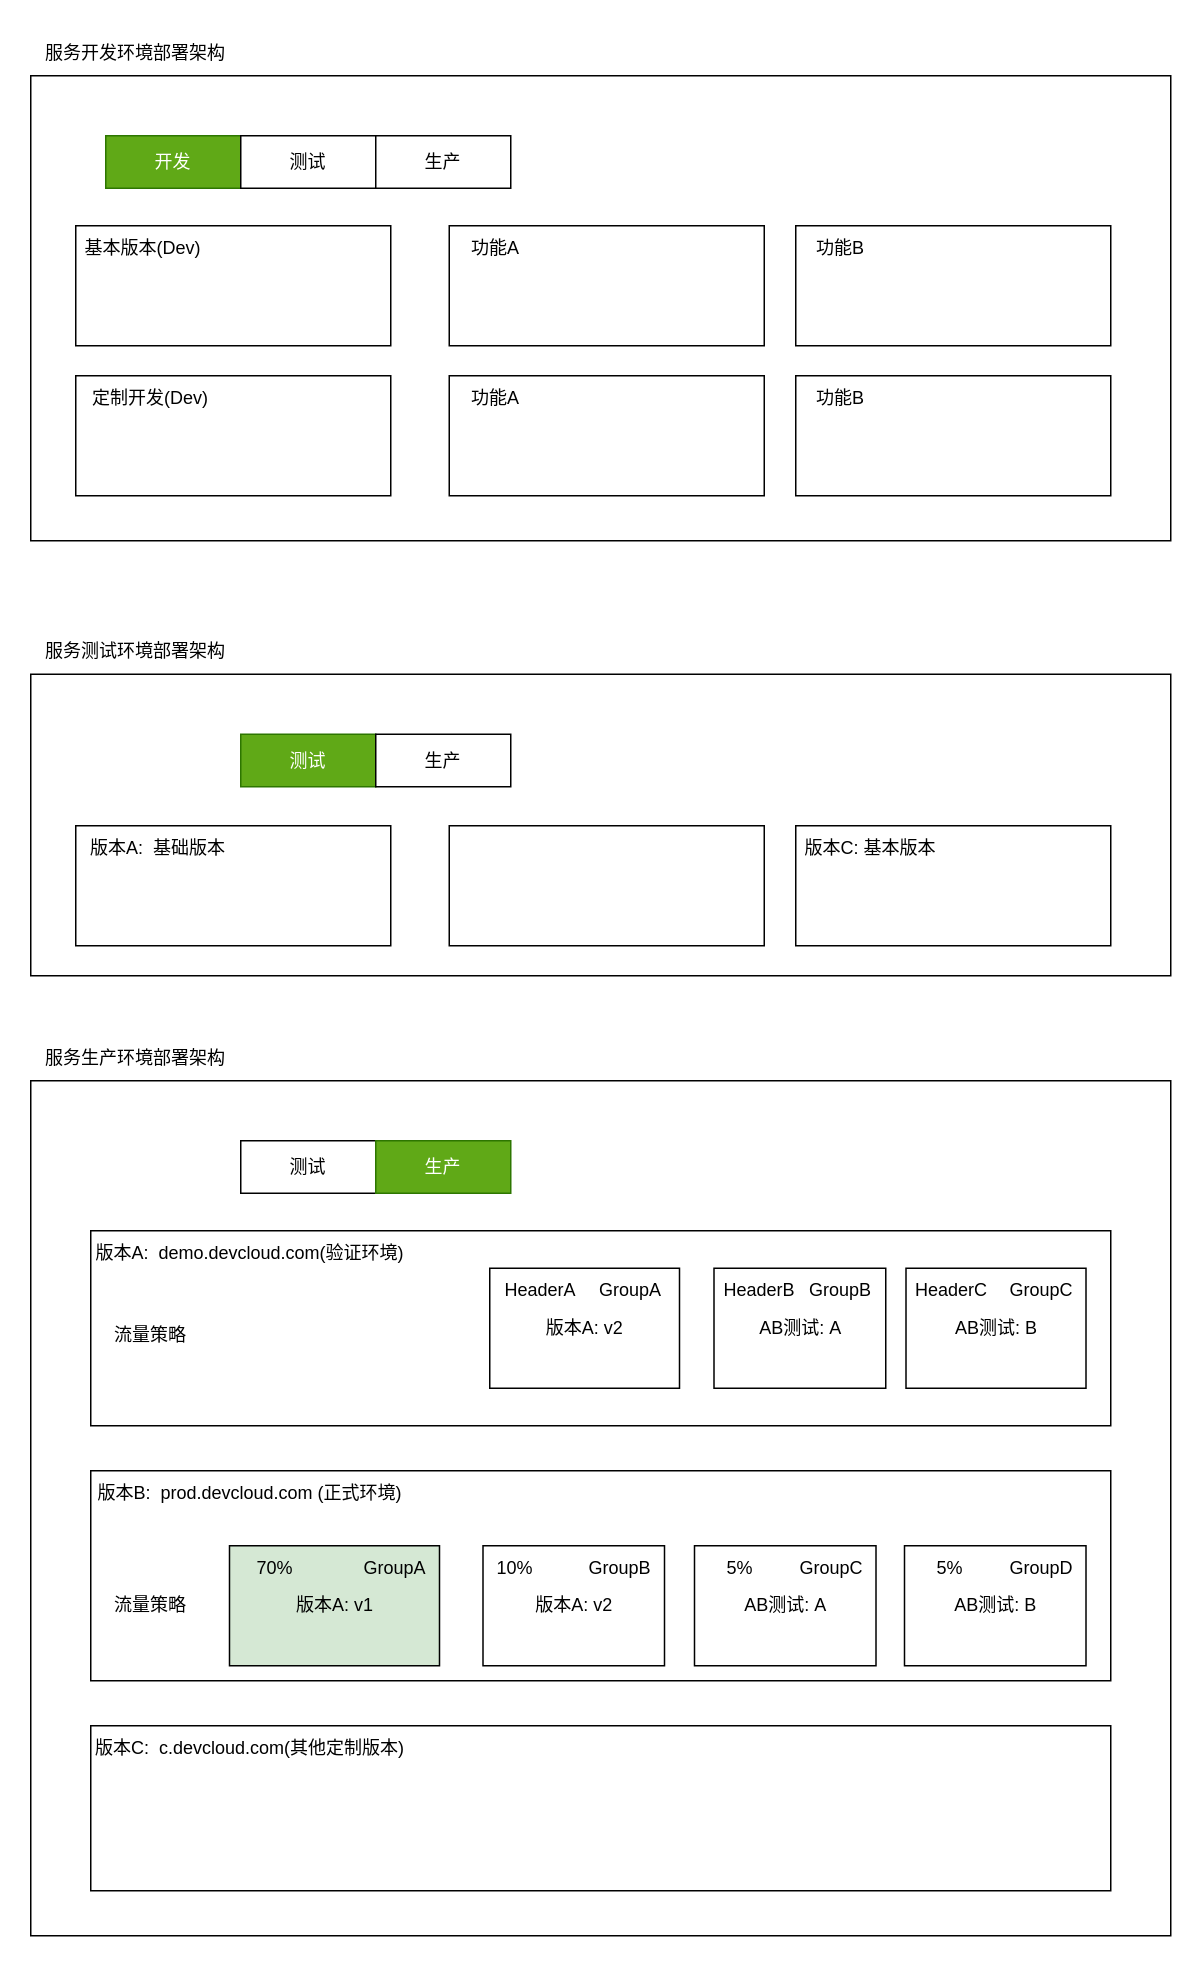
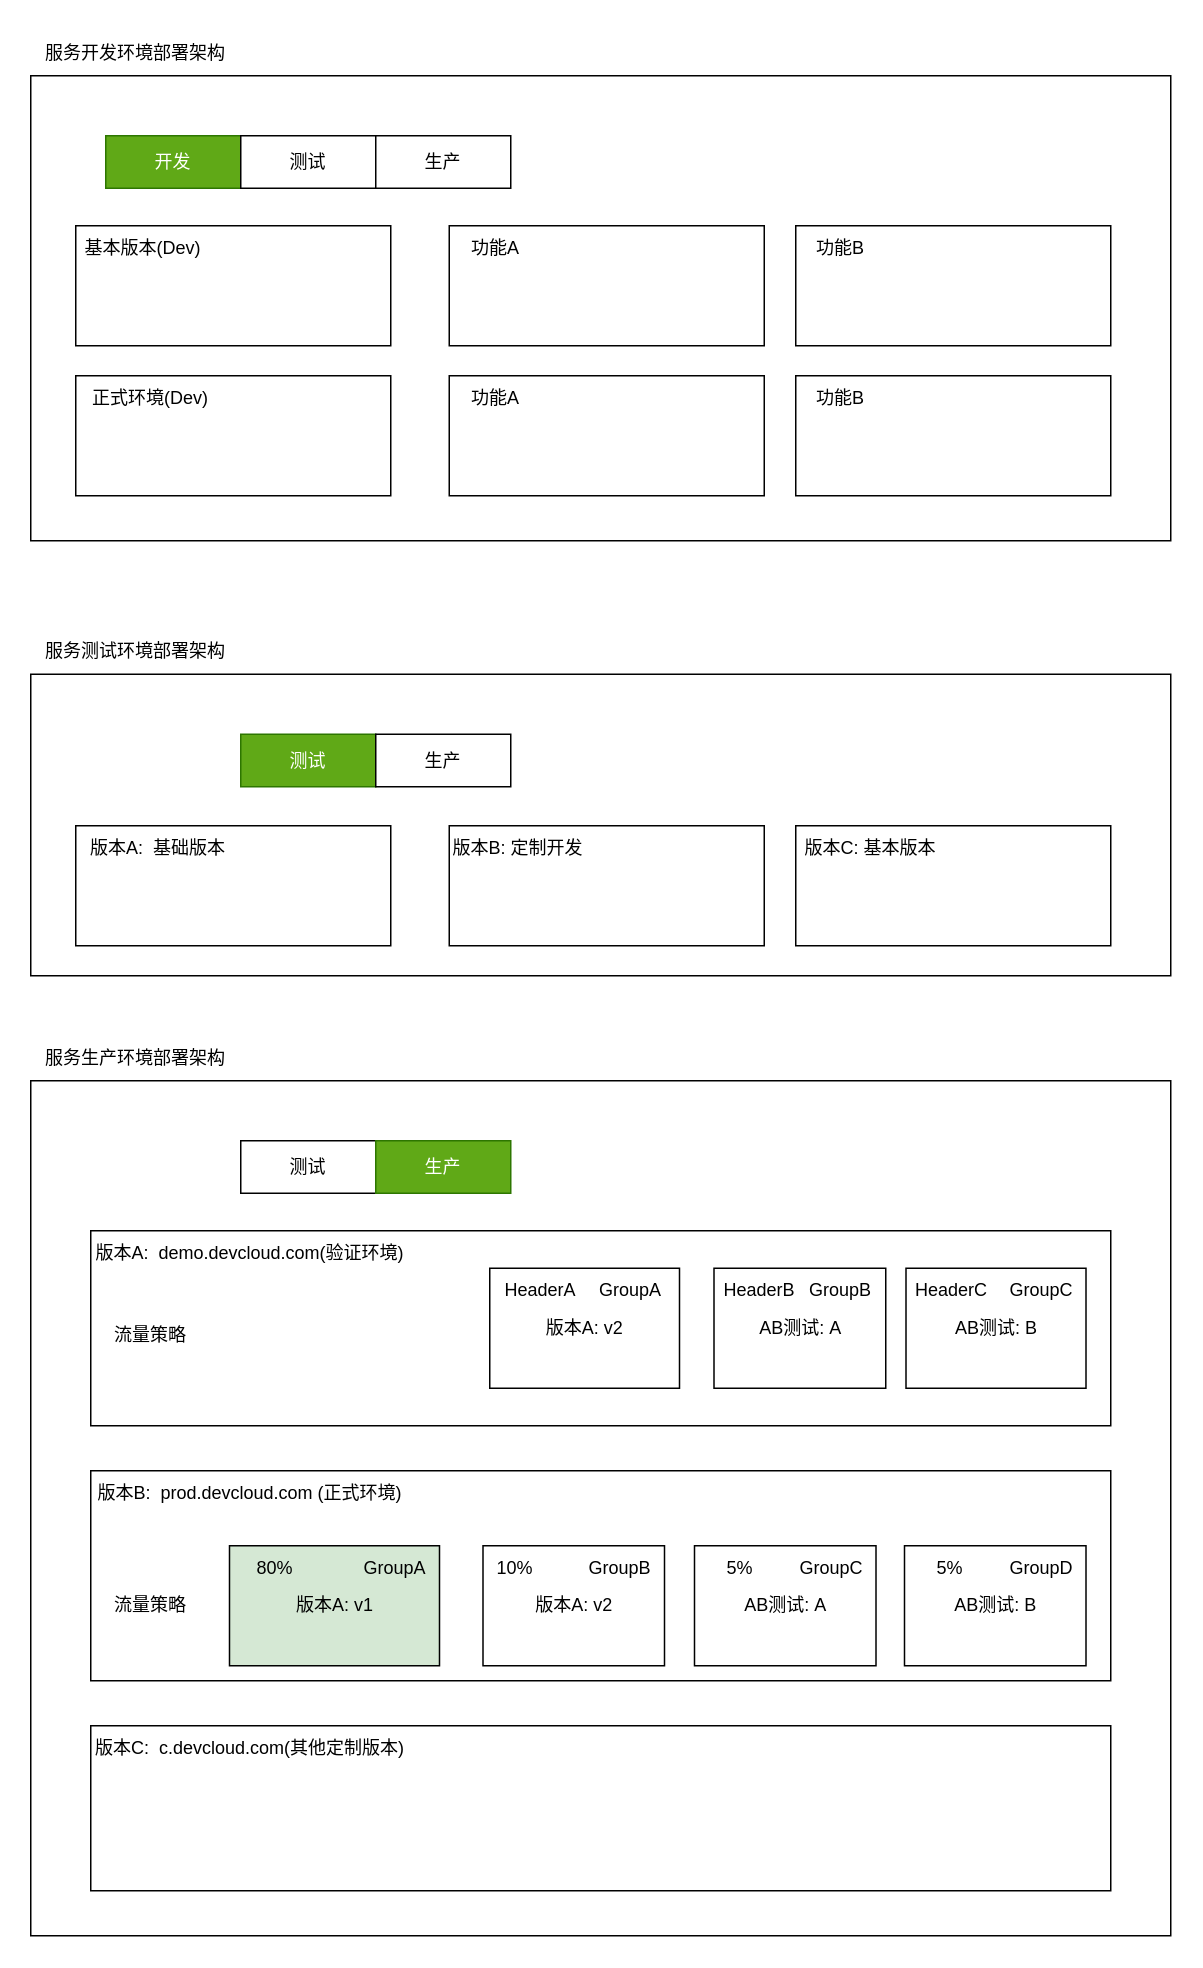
node "定制开发(Dev)": label "定制开发(Dev)" -> "正式环境(Dev)"
node "版本B: 定制开发": added
node "70%": label "70%" -> "80%"
